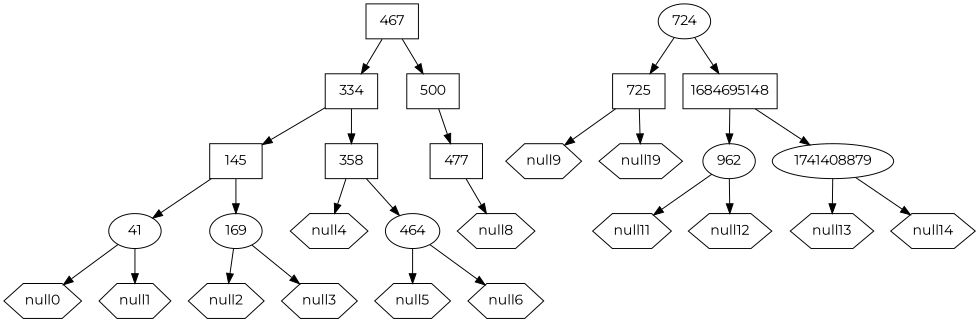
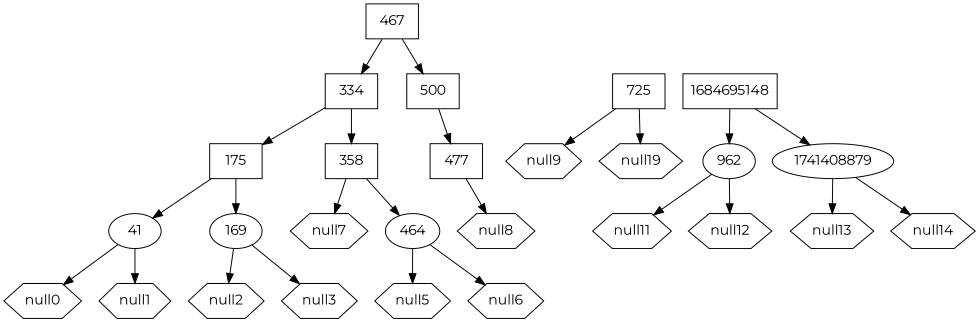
node "724": removed
node "145": label "145" -> "175"
node "null4": label "null4" -> "null7"
